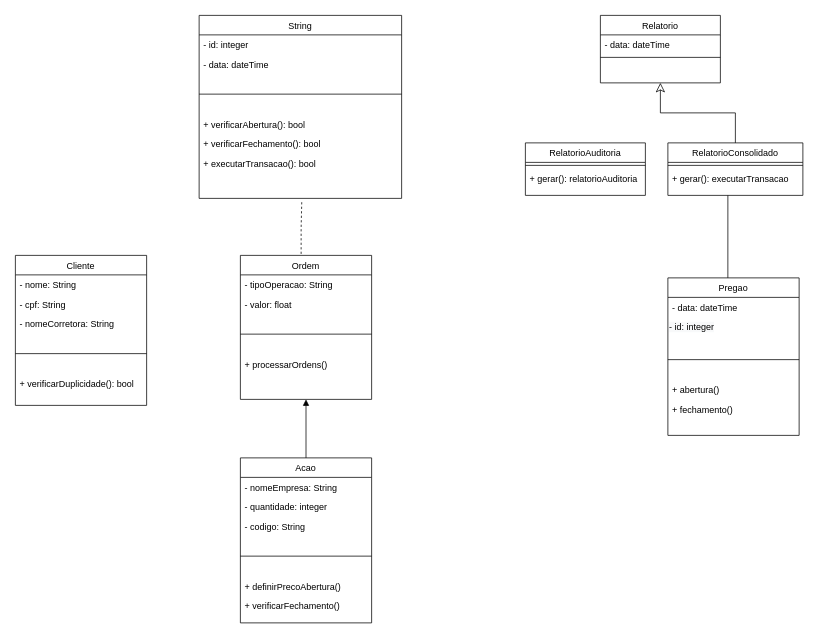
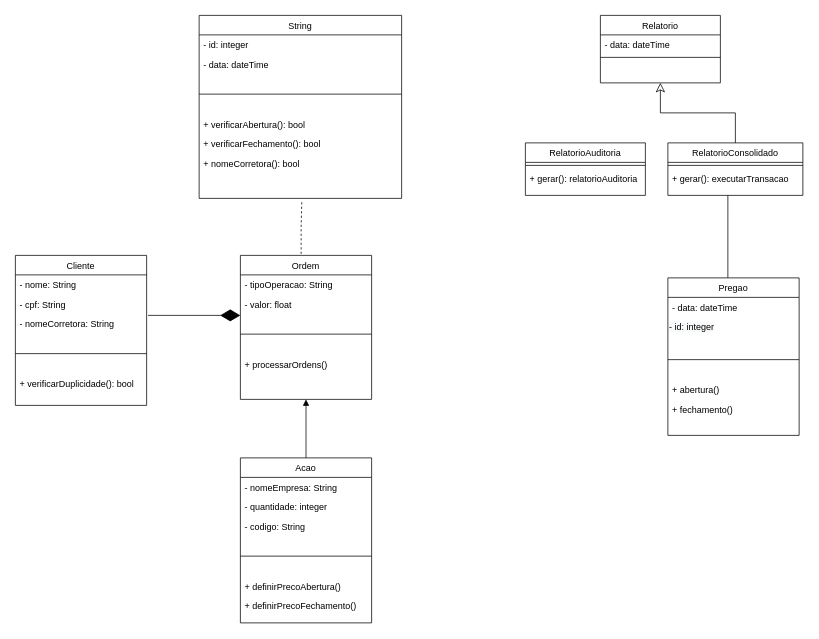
node "+ executarTransacao(): bool": label "+ executarTransacao(): bool" -> "+ nomeCorretora(): bool"
edge "- nomeCorretora: String" -> "- valor: float": added
node "+ verificarFechamento()": label "+ verificarFechamento()" -> "+ definirPrecoFechamento()"
